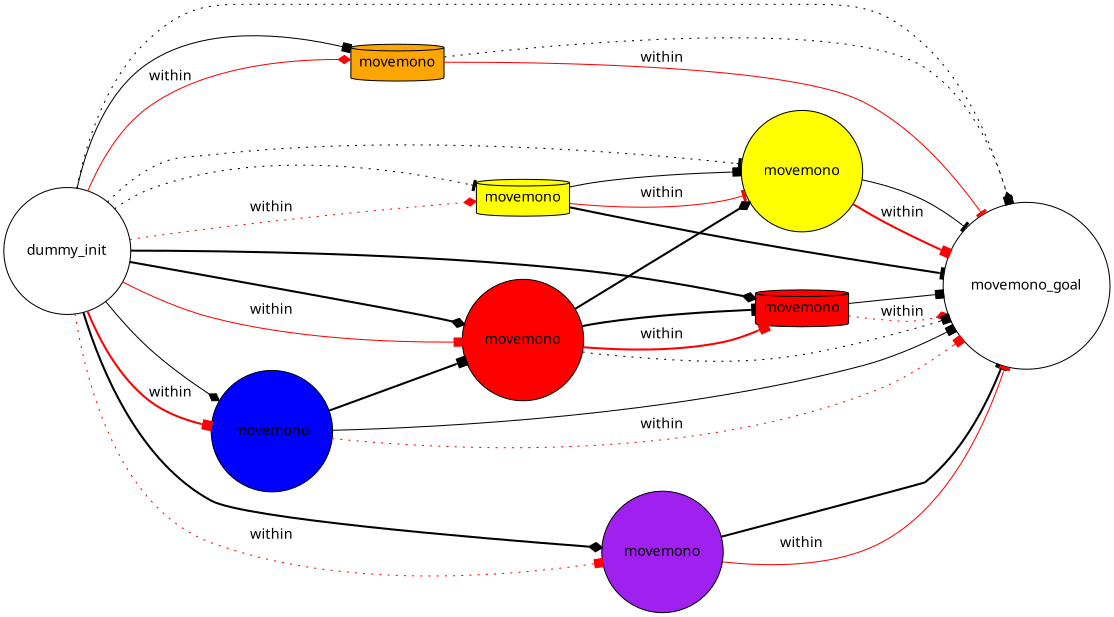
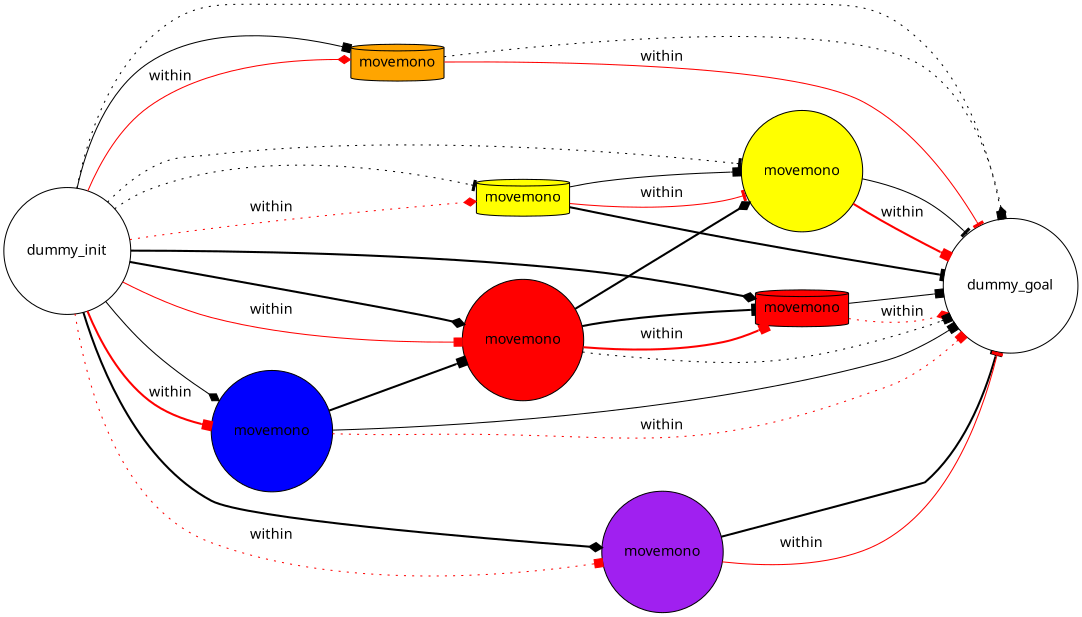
node "movemono_goal": label "movemono_goal" -> "dummy_goal"
